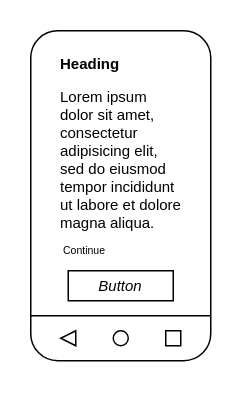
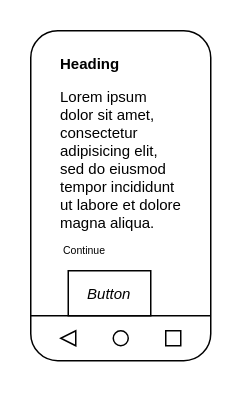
node "Button": size 105x30 -> 83x45
